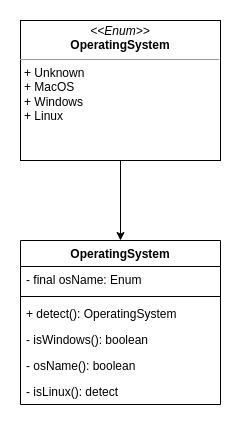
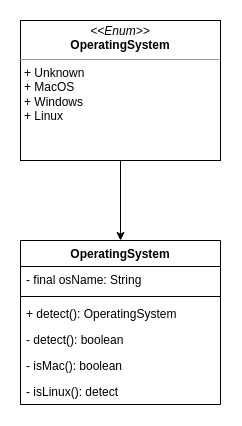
node "- final osName: Enum": label "- final osName: Enum" -> "- final osName: String"
node "- isWindows(): boolean": label "- isWindows(): boolean" -> "- detect(): boolean"
node "- osName(): boolean": label "- osName(): boolean" -> "- isMac(): boolean"
